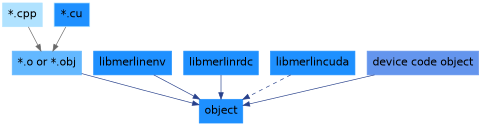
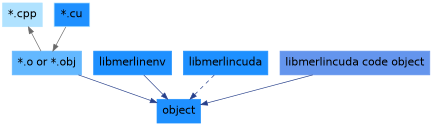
edge "*.cpp" -> "*.o or *.obj": reversed
node "libmerlinrdc": removed
node "device code object": label "device code object" -> "libmerlincuda code object"
